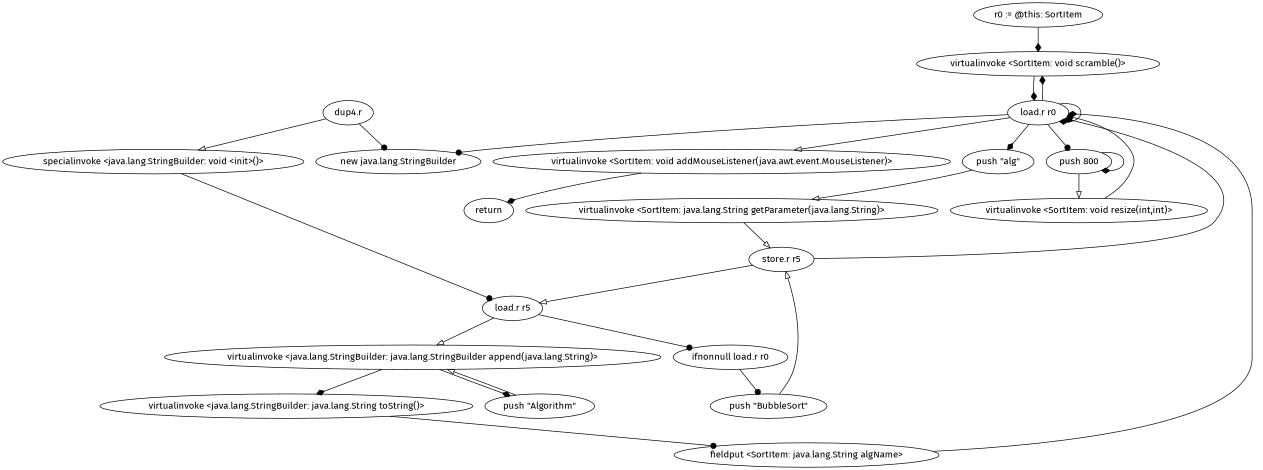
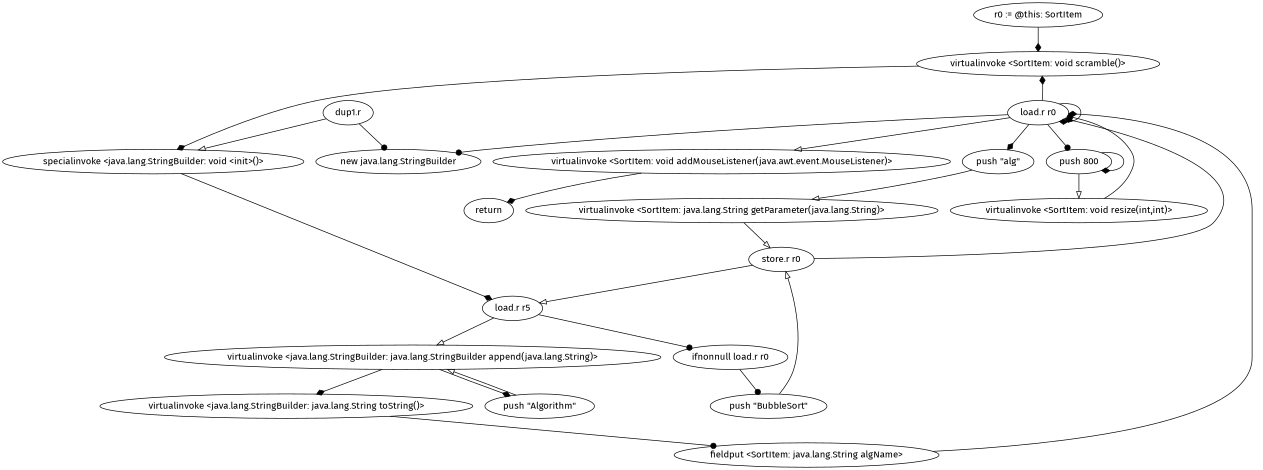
edge "virtualinvoke <SortItem: void scramble()>" -> "load.r r0": now "virtualinvoke <SortItem: void scramble()>" -> "specialinvoke <java.lang.StringBuilder: void <init>()>"
node "dup4.r": label "dup4.r" -> "dup1.r"
edge "specialinvoke <java.lang.StringBuilder: void <init>()>" -> "load.r r5": arrowhead dot -> diamond
node "store.r r5": label "store.r r5" -> "store.r r0"
